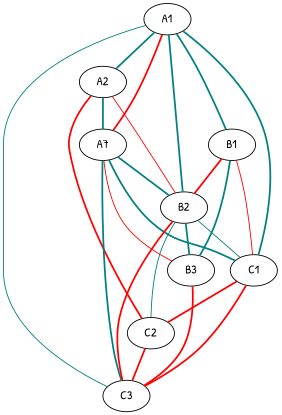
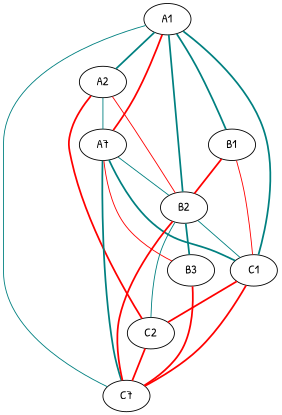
edge "A2" -- "A7": style bold -> solid
edge "A7" -- "B2": style bold -> solid
edge "B1" -- "B3": removed
node "C3": label "C3" -> "C7"
